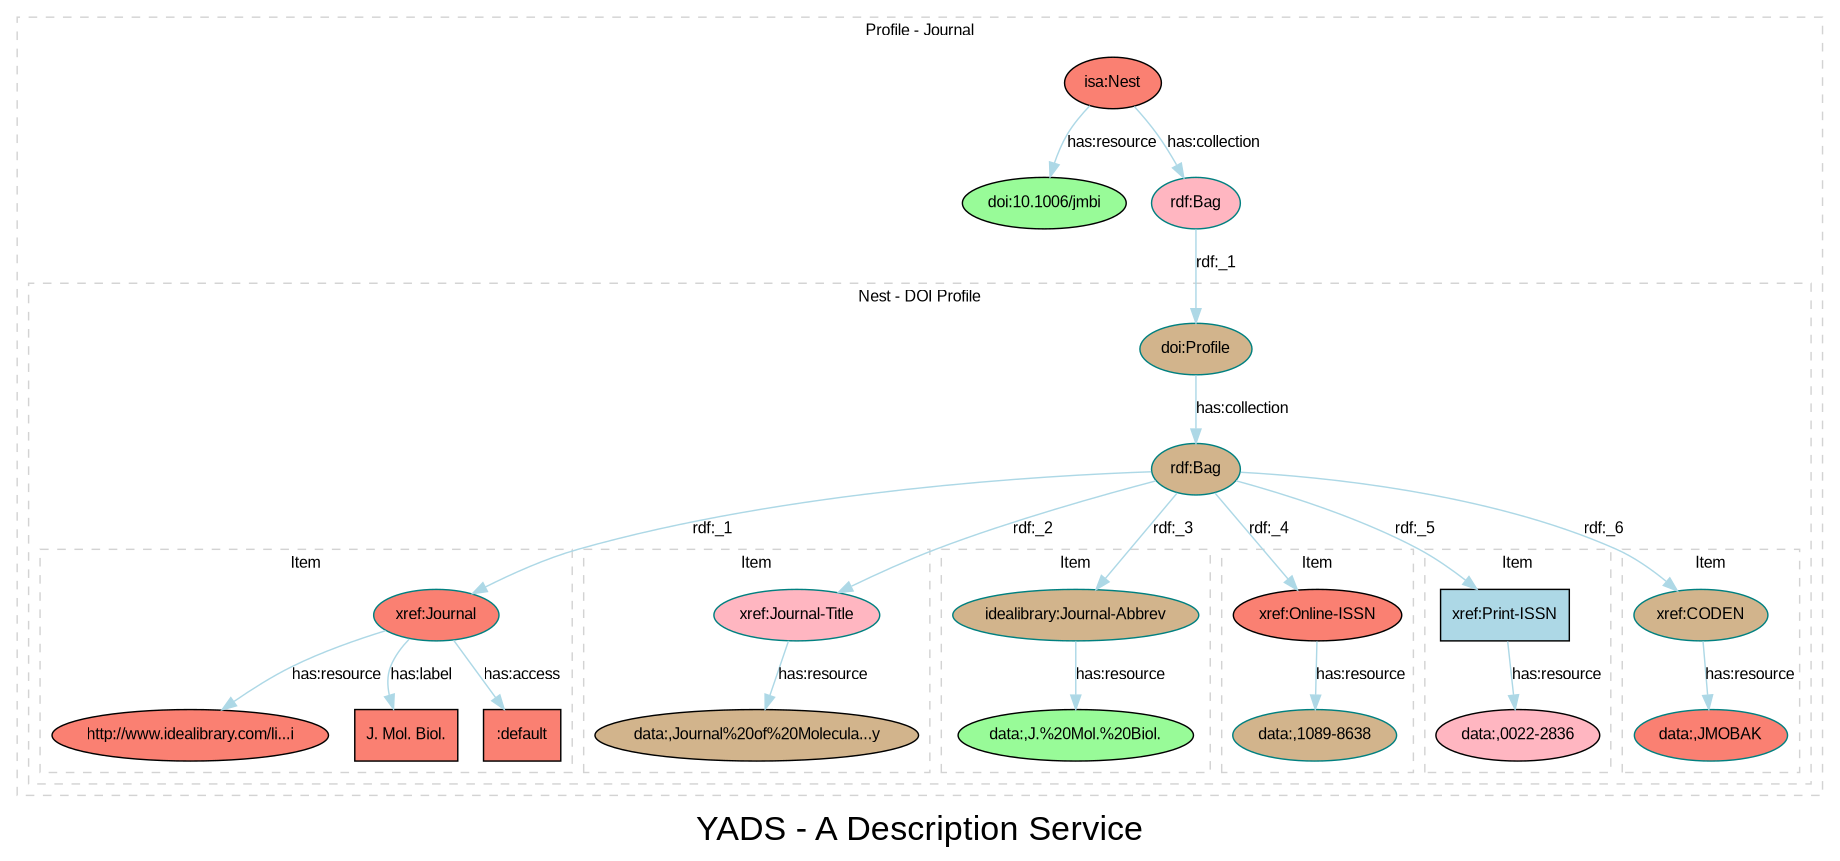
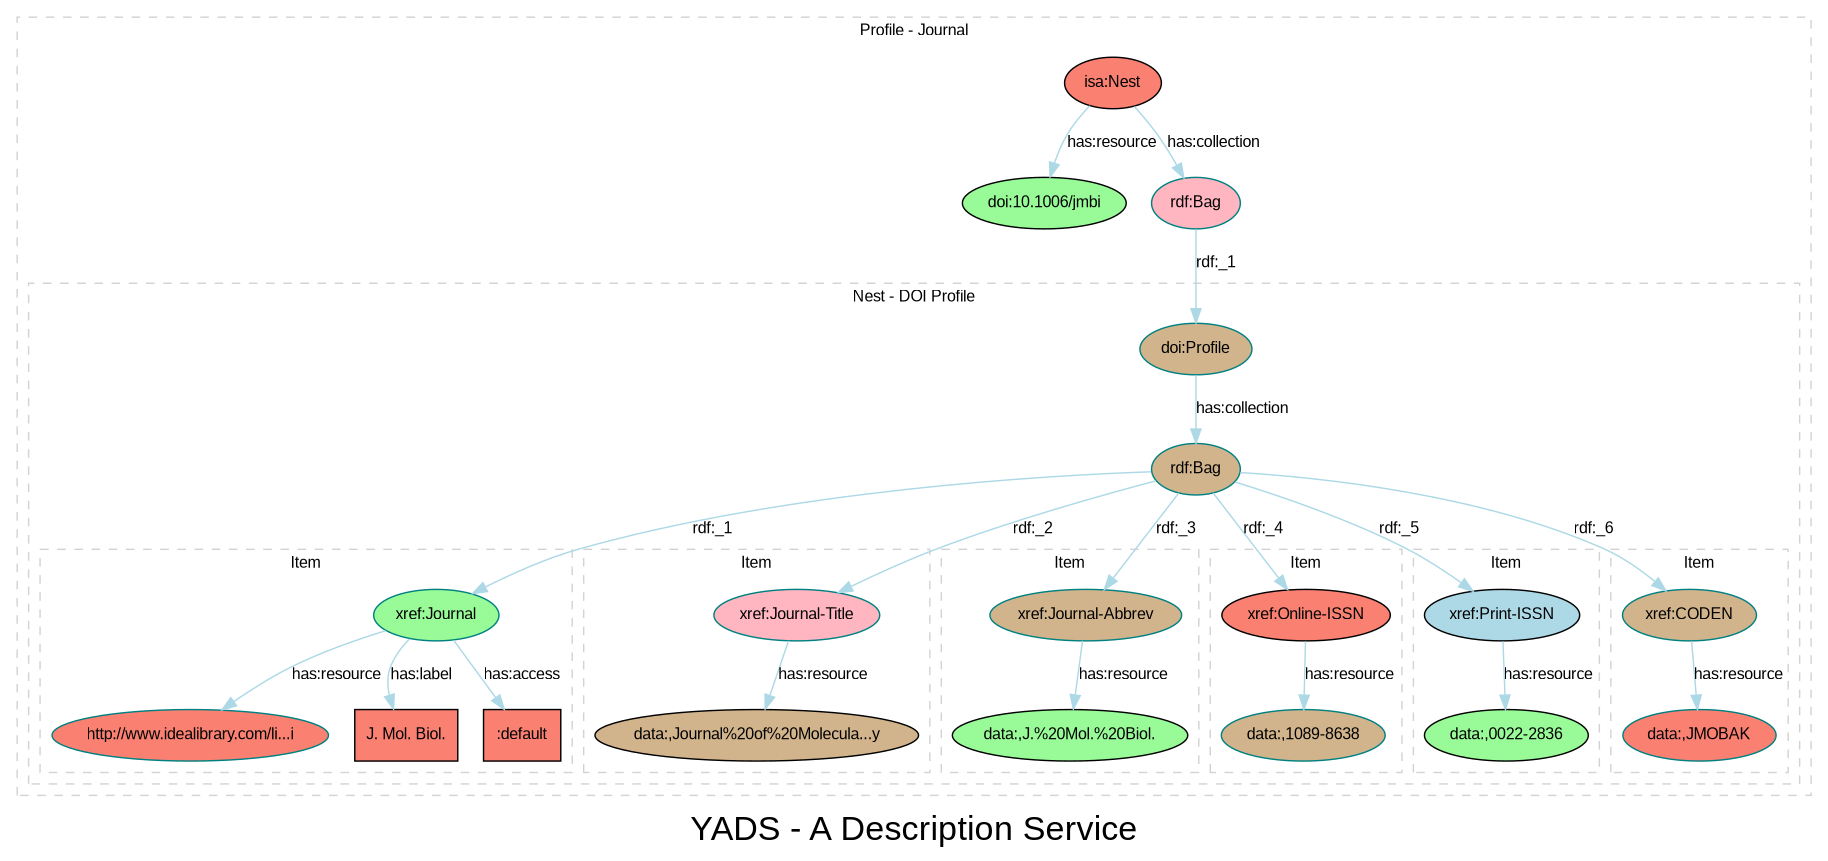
node "xref:Journal": fillcolor salmon -> palegreen
node "idealibrary:Journal-Abbrev": label "idealibrary:Journal-Abbrev" -> "xref:Journal-Abbrev"
node "xref:Print-ISSN": shape box -> ellipse
node "http://www.idealibrary.com/li...i": color black -> teal
node "data:,0022-2836": fillcolor lightpink -> palegreen
